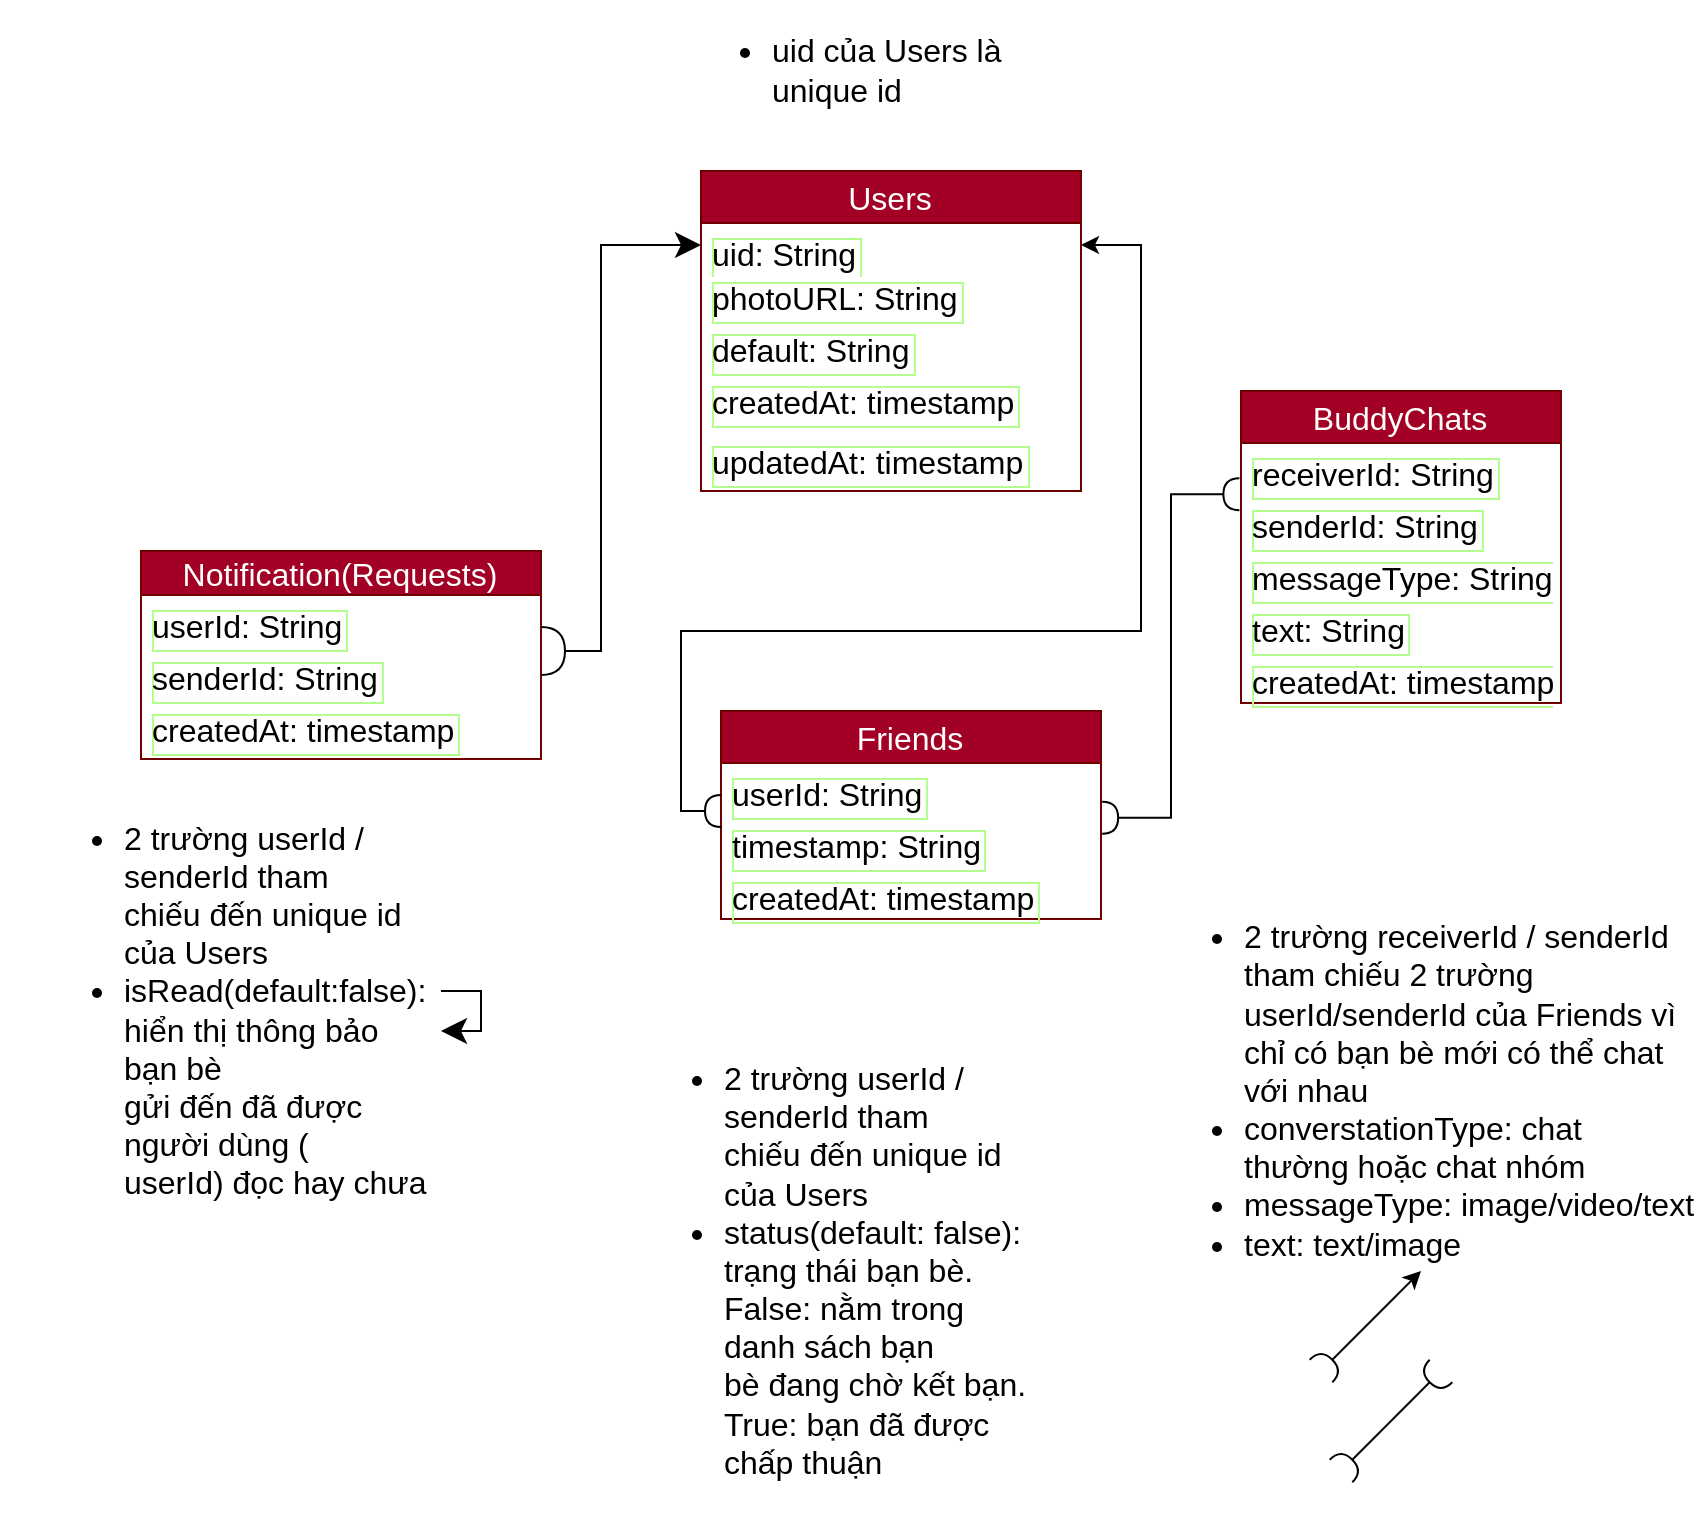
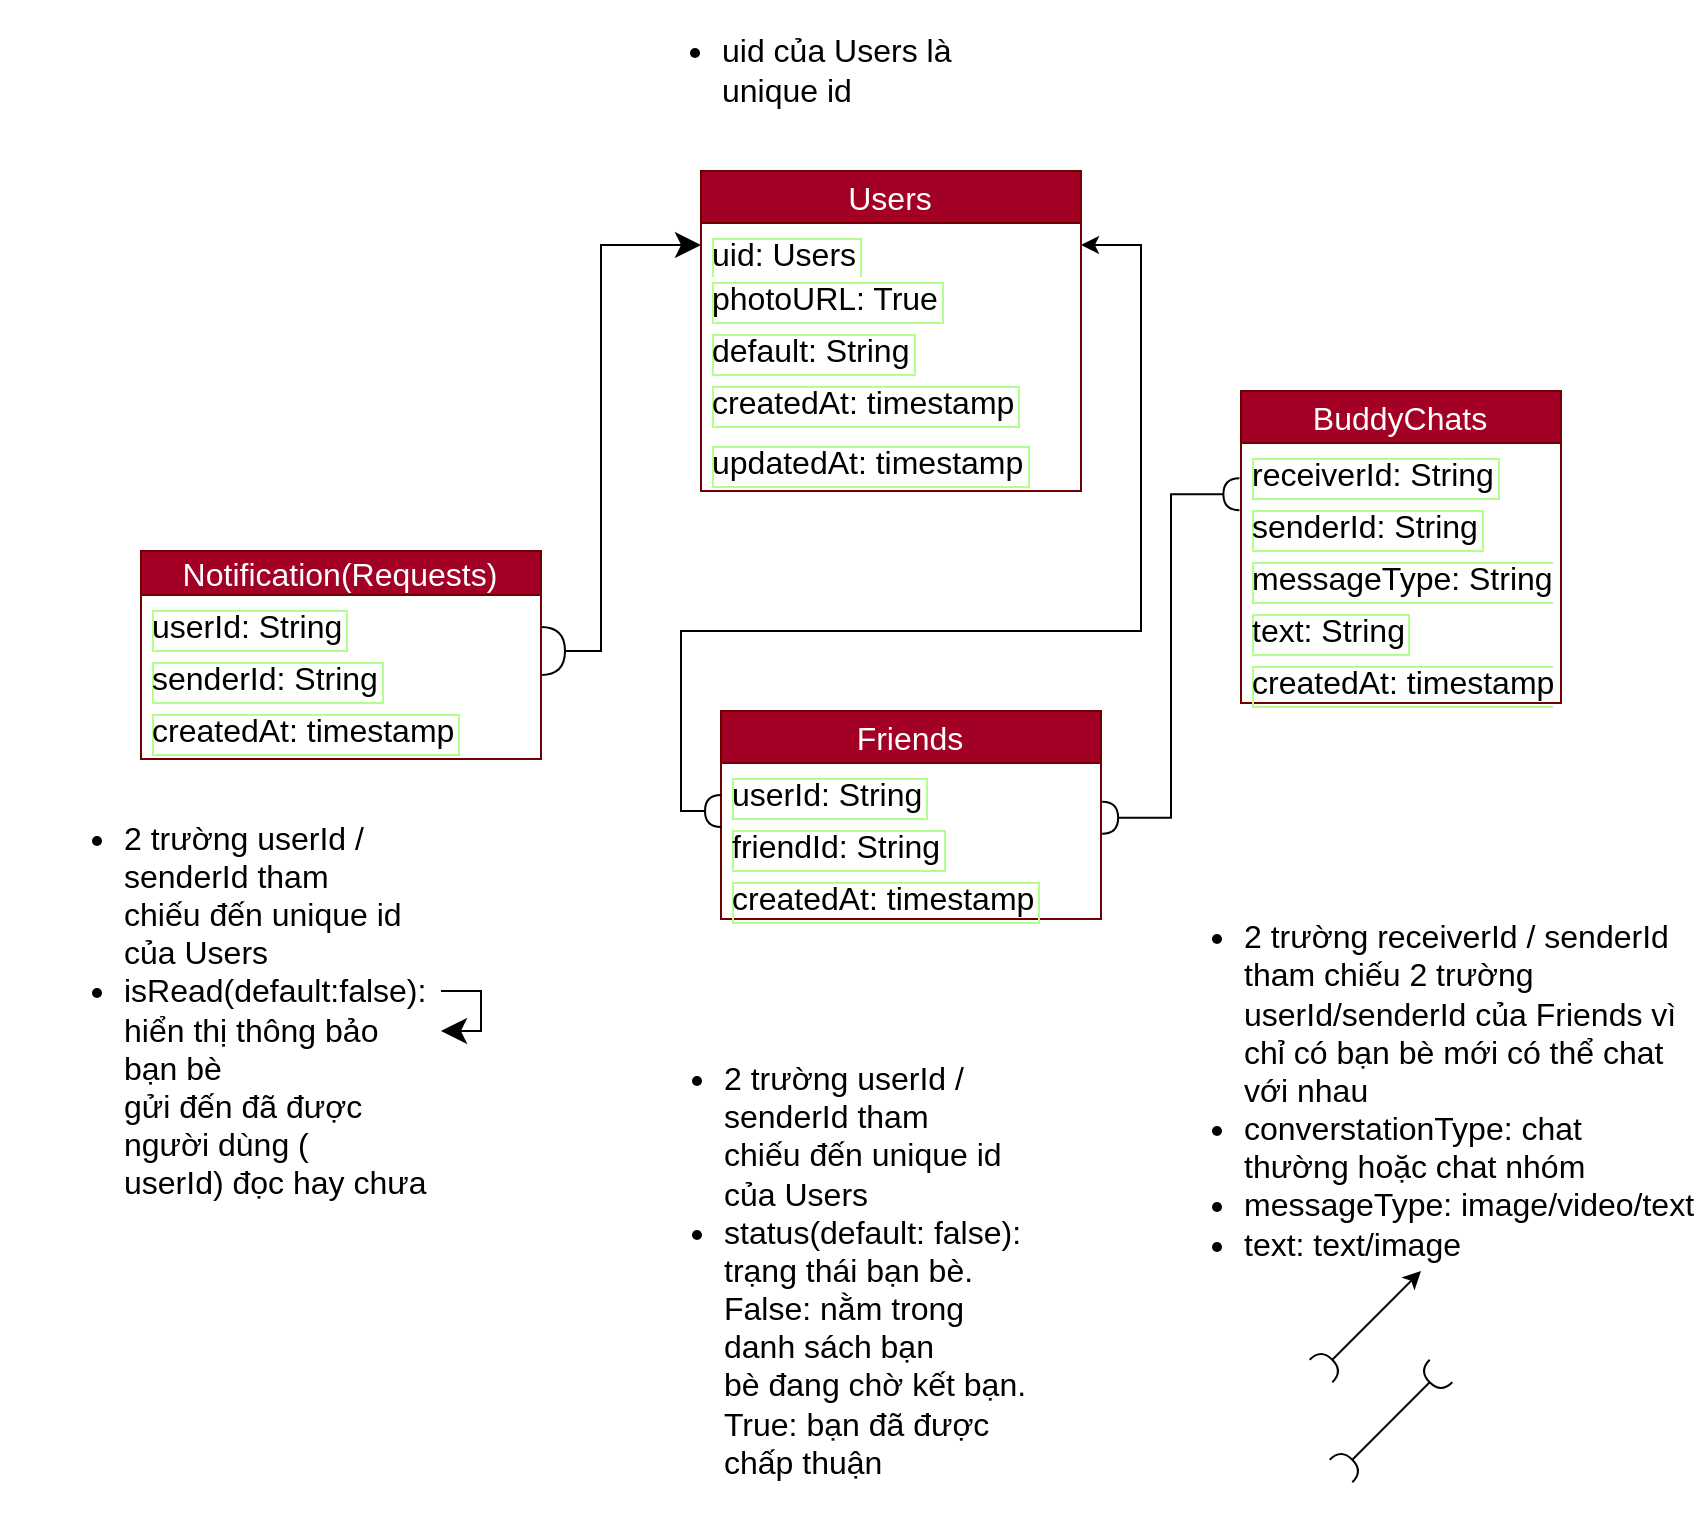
node "uid của Users là unique id": moved (869, 71) -> (819, 71)
node "uid: String": label "uid: String" -> "uid: Users"
node "photoURL: String": label "photoURL: String" -> "photoURL: True"
node "timestamp: String": label "timestamp: String" -> "friendId: String"
